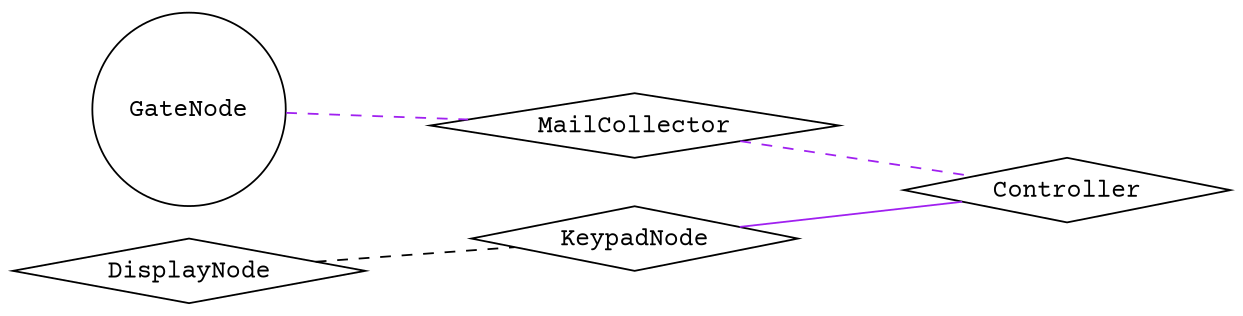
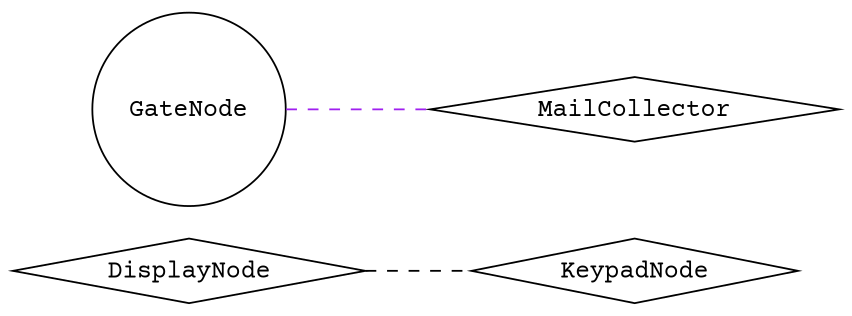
node "Controller": removed
